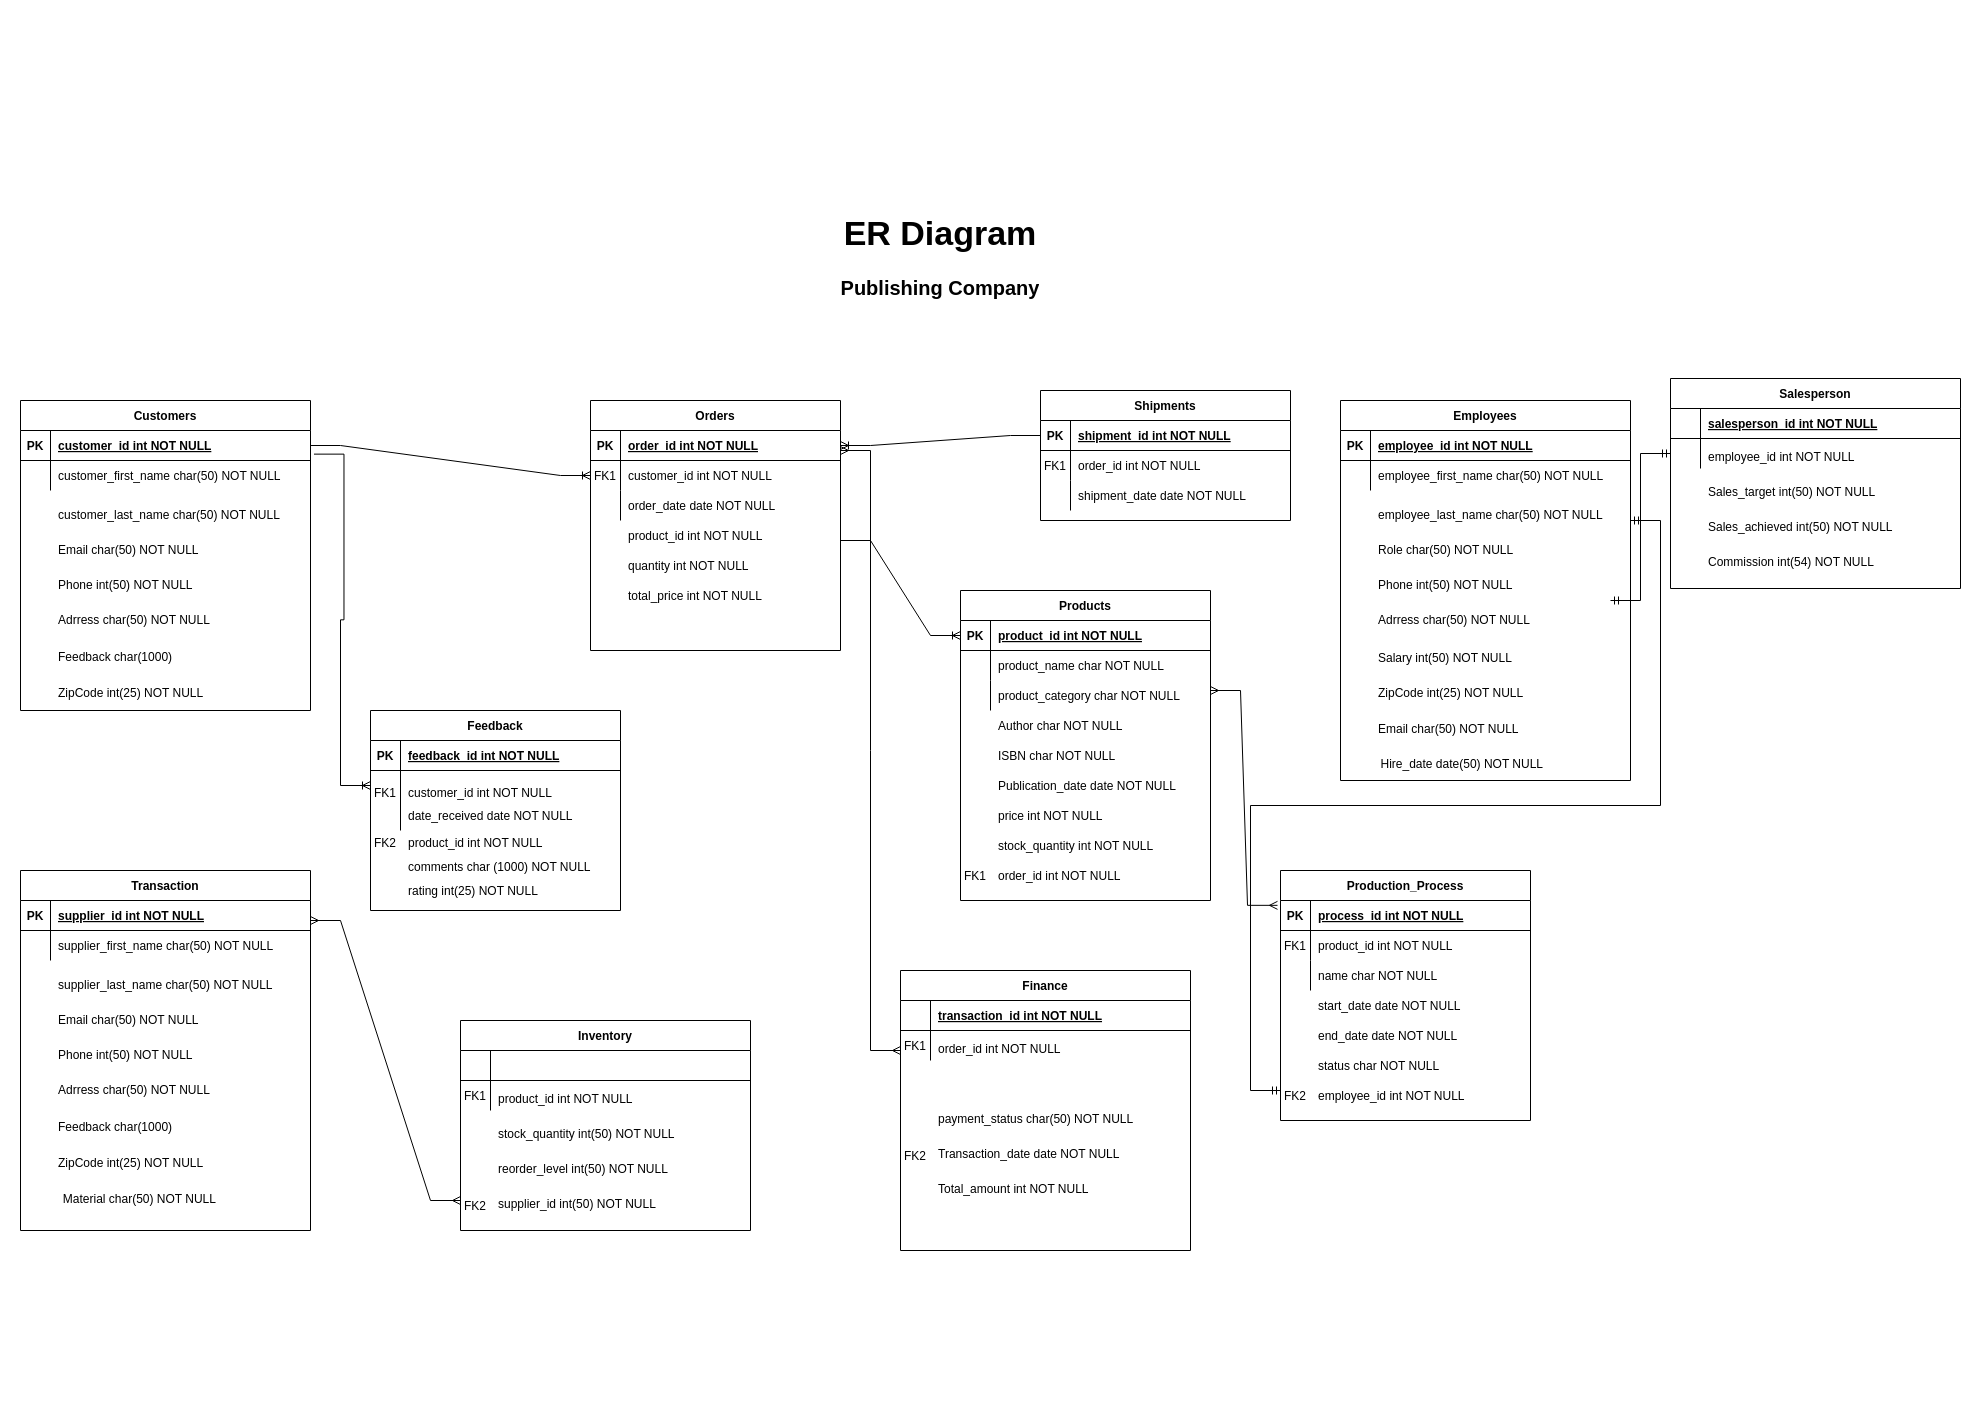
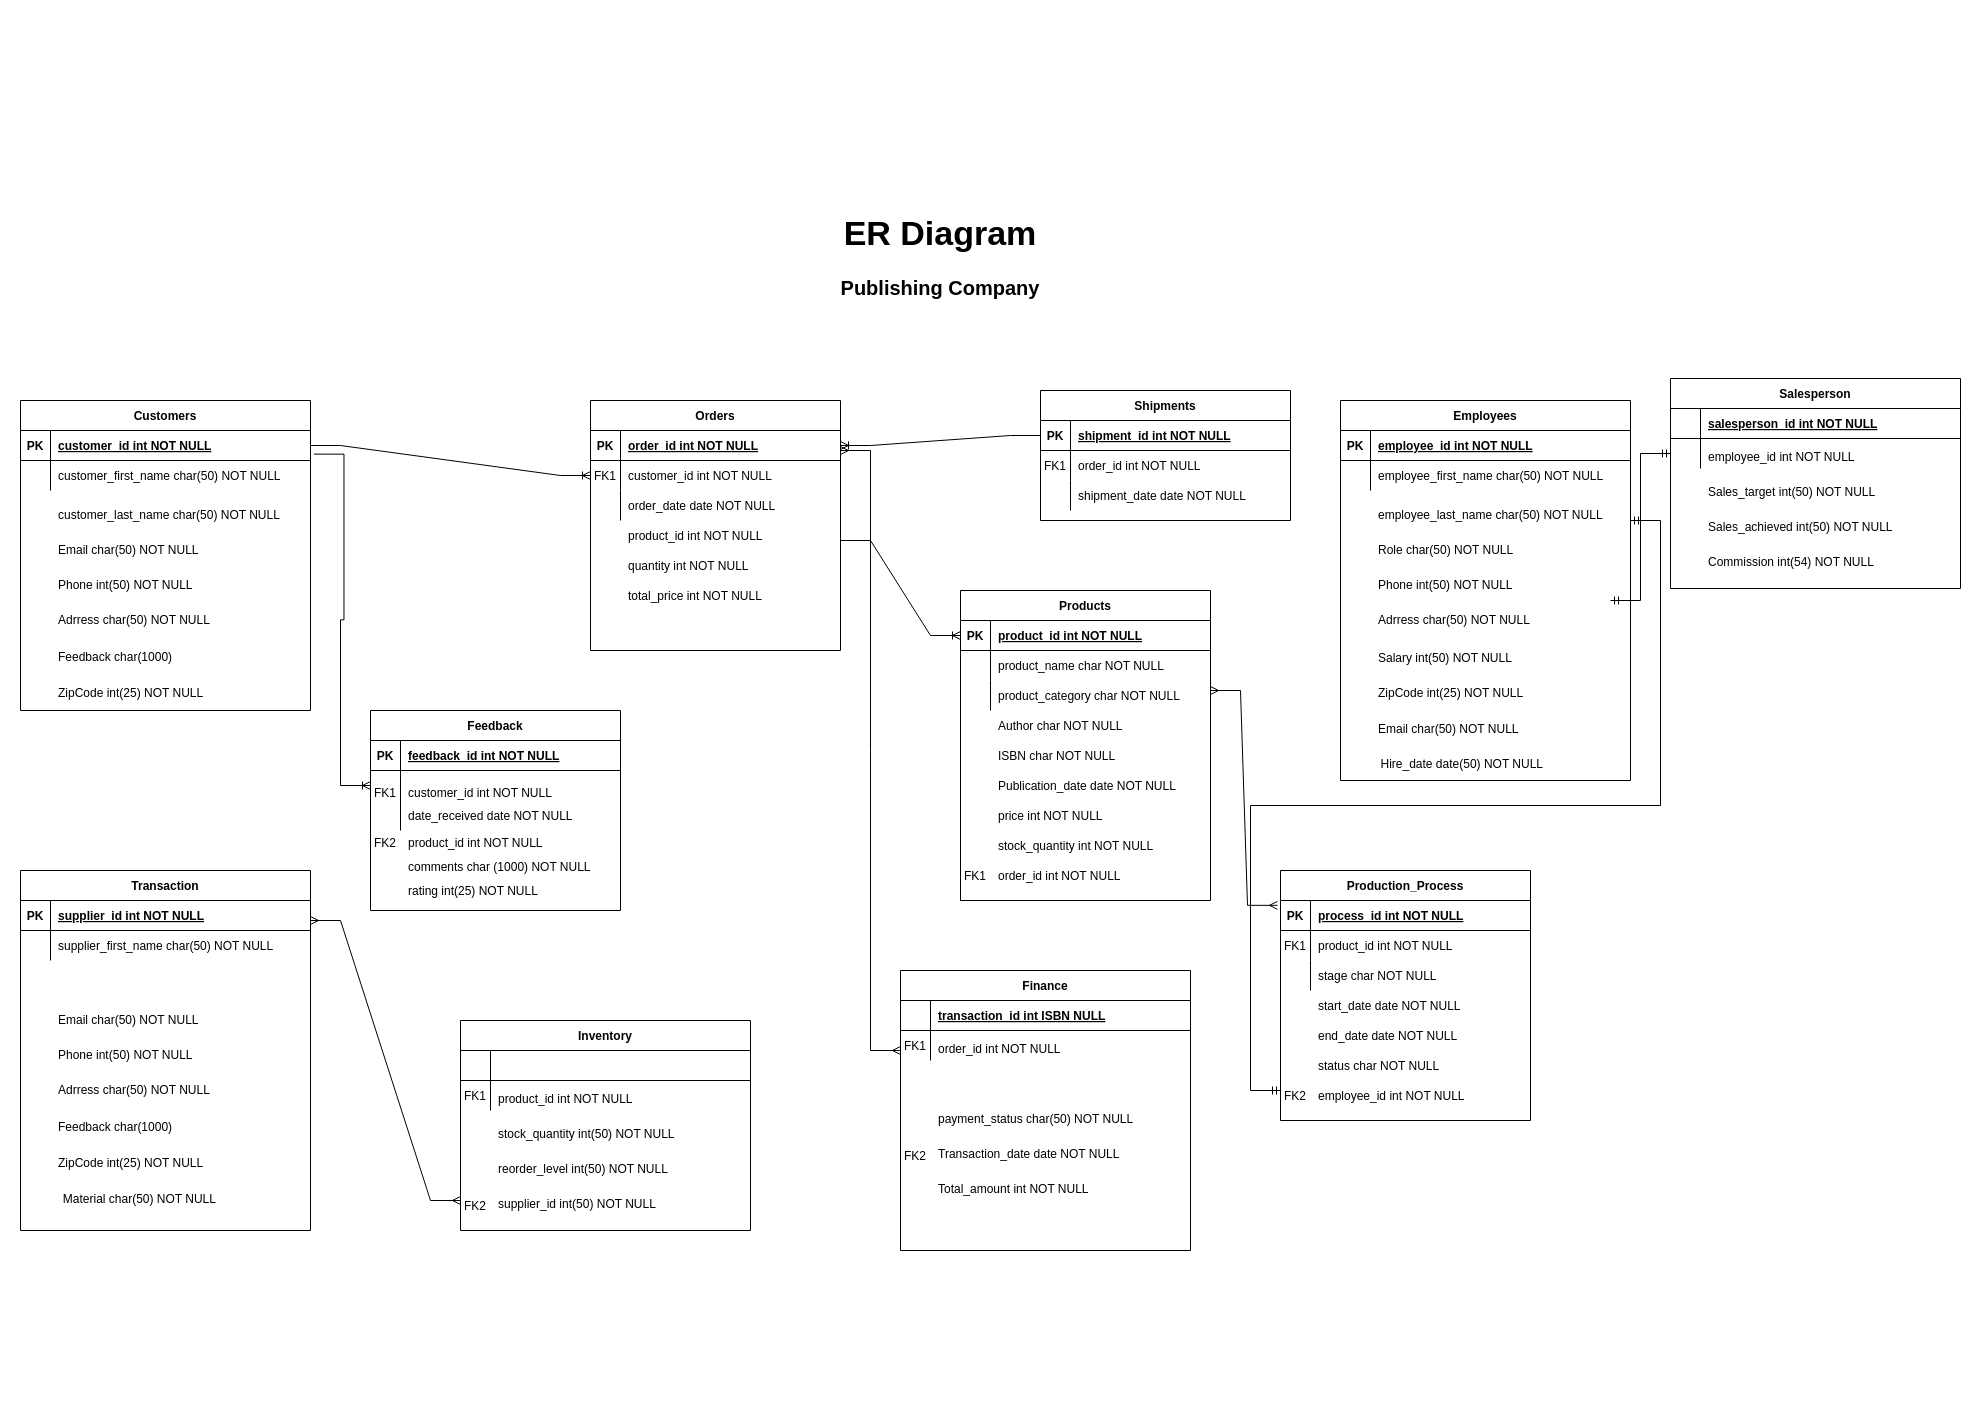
node "name char NOT NULL": label "name char NOT NULL" -> "stage char NOT NULL"
node "supplier_last_name char(50) NOT NULL": removed
node "transaction_id int NOT NULL": label "transaction_id int NOT NULL" -> "transaction_id int ISBN NULL"
